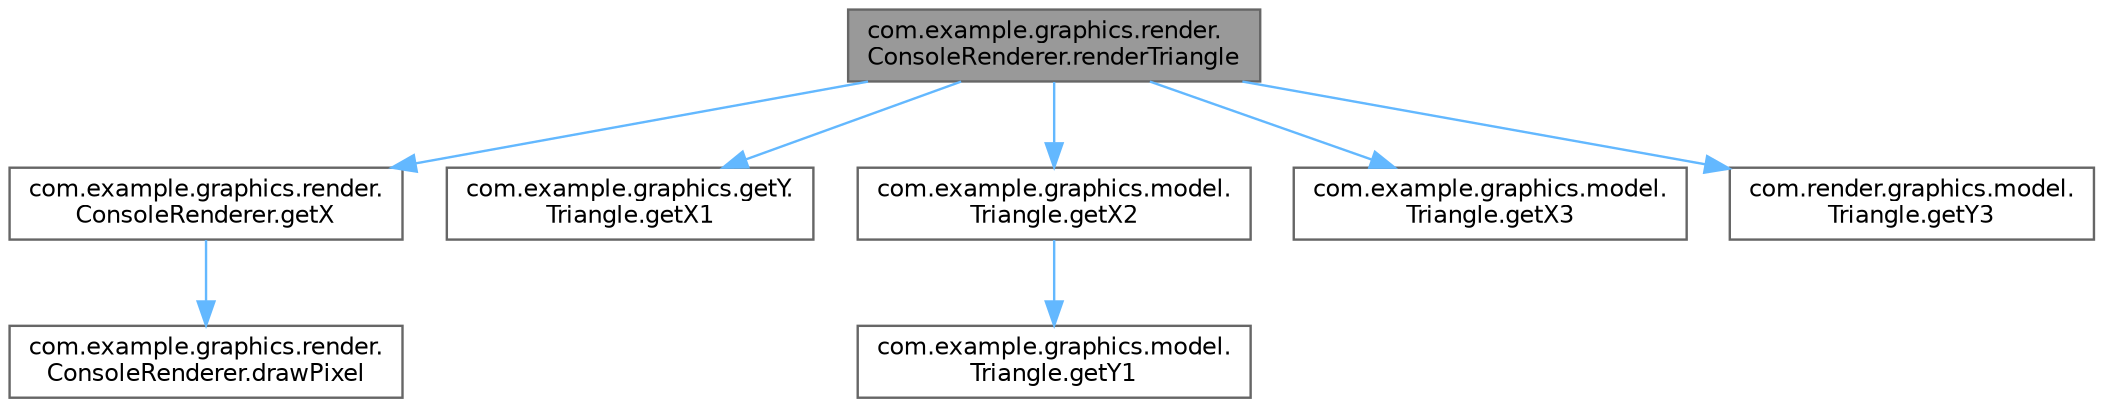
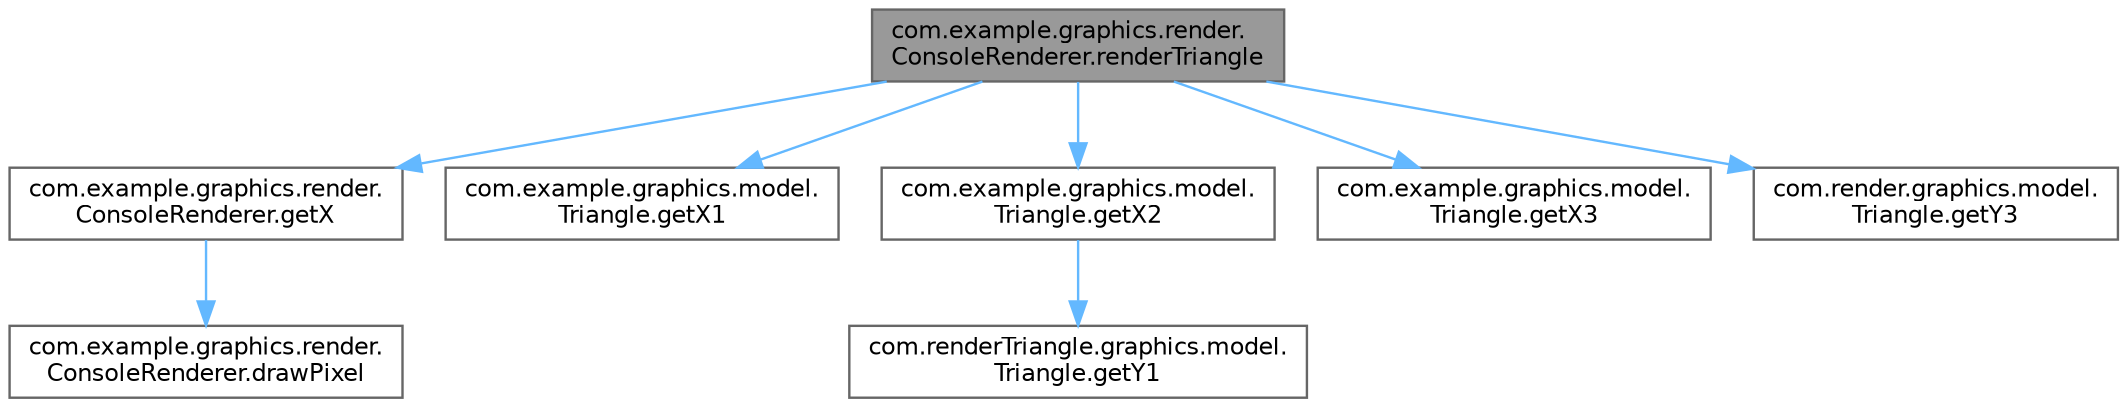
node "com.example.graphics.getY. Triangle.getX1": label "com.example.graphics.getY. Triangle.getX1" -> "com.example.graphics.model. Triangle.getX1"
node "com.example.graphics.model. Triangle.getY1": label "com.example.graphics.model. Triangle.getY1" -> "com.renderTriangle.graphics.model. Triangle.getY1"
